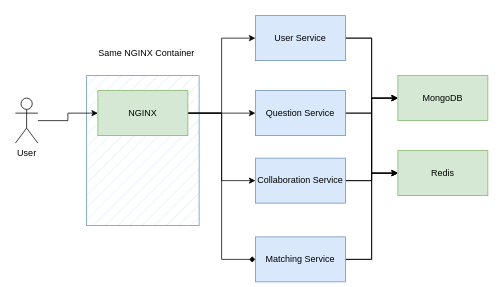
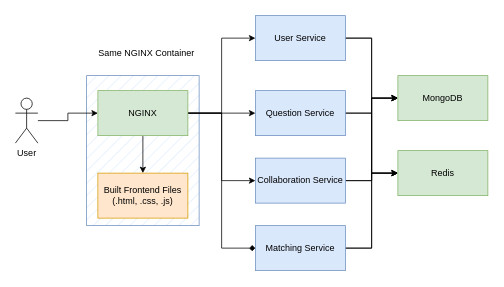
edge "NGINX" -> "Built Frontend Files (.html, .css, .js)": added
node "Built Frontend Files (.html, .css, .js)": added
node "Matching Service": moved (300, 259) -> (300, 248)
